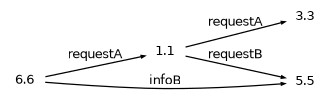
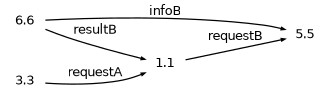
edge "1.1" -> "3.3": reversed
edge "6.6" -> "1.1": label "requestA" -> "resultB"
